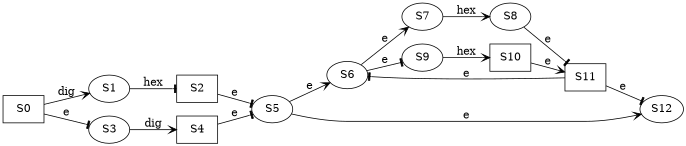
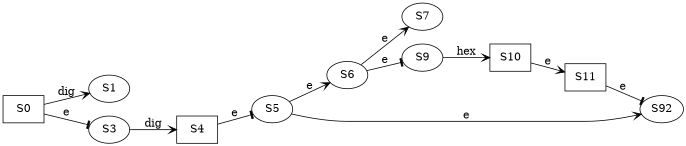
node "S8": removed
edge "S11" -> "S6": removed, label "e"
node "S2": removed
node "S12": label "S12" -> "S92"
